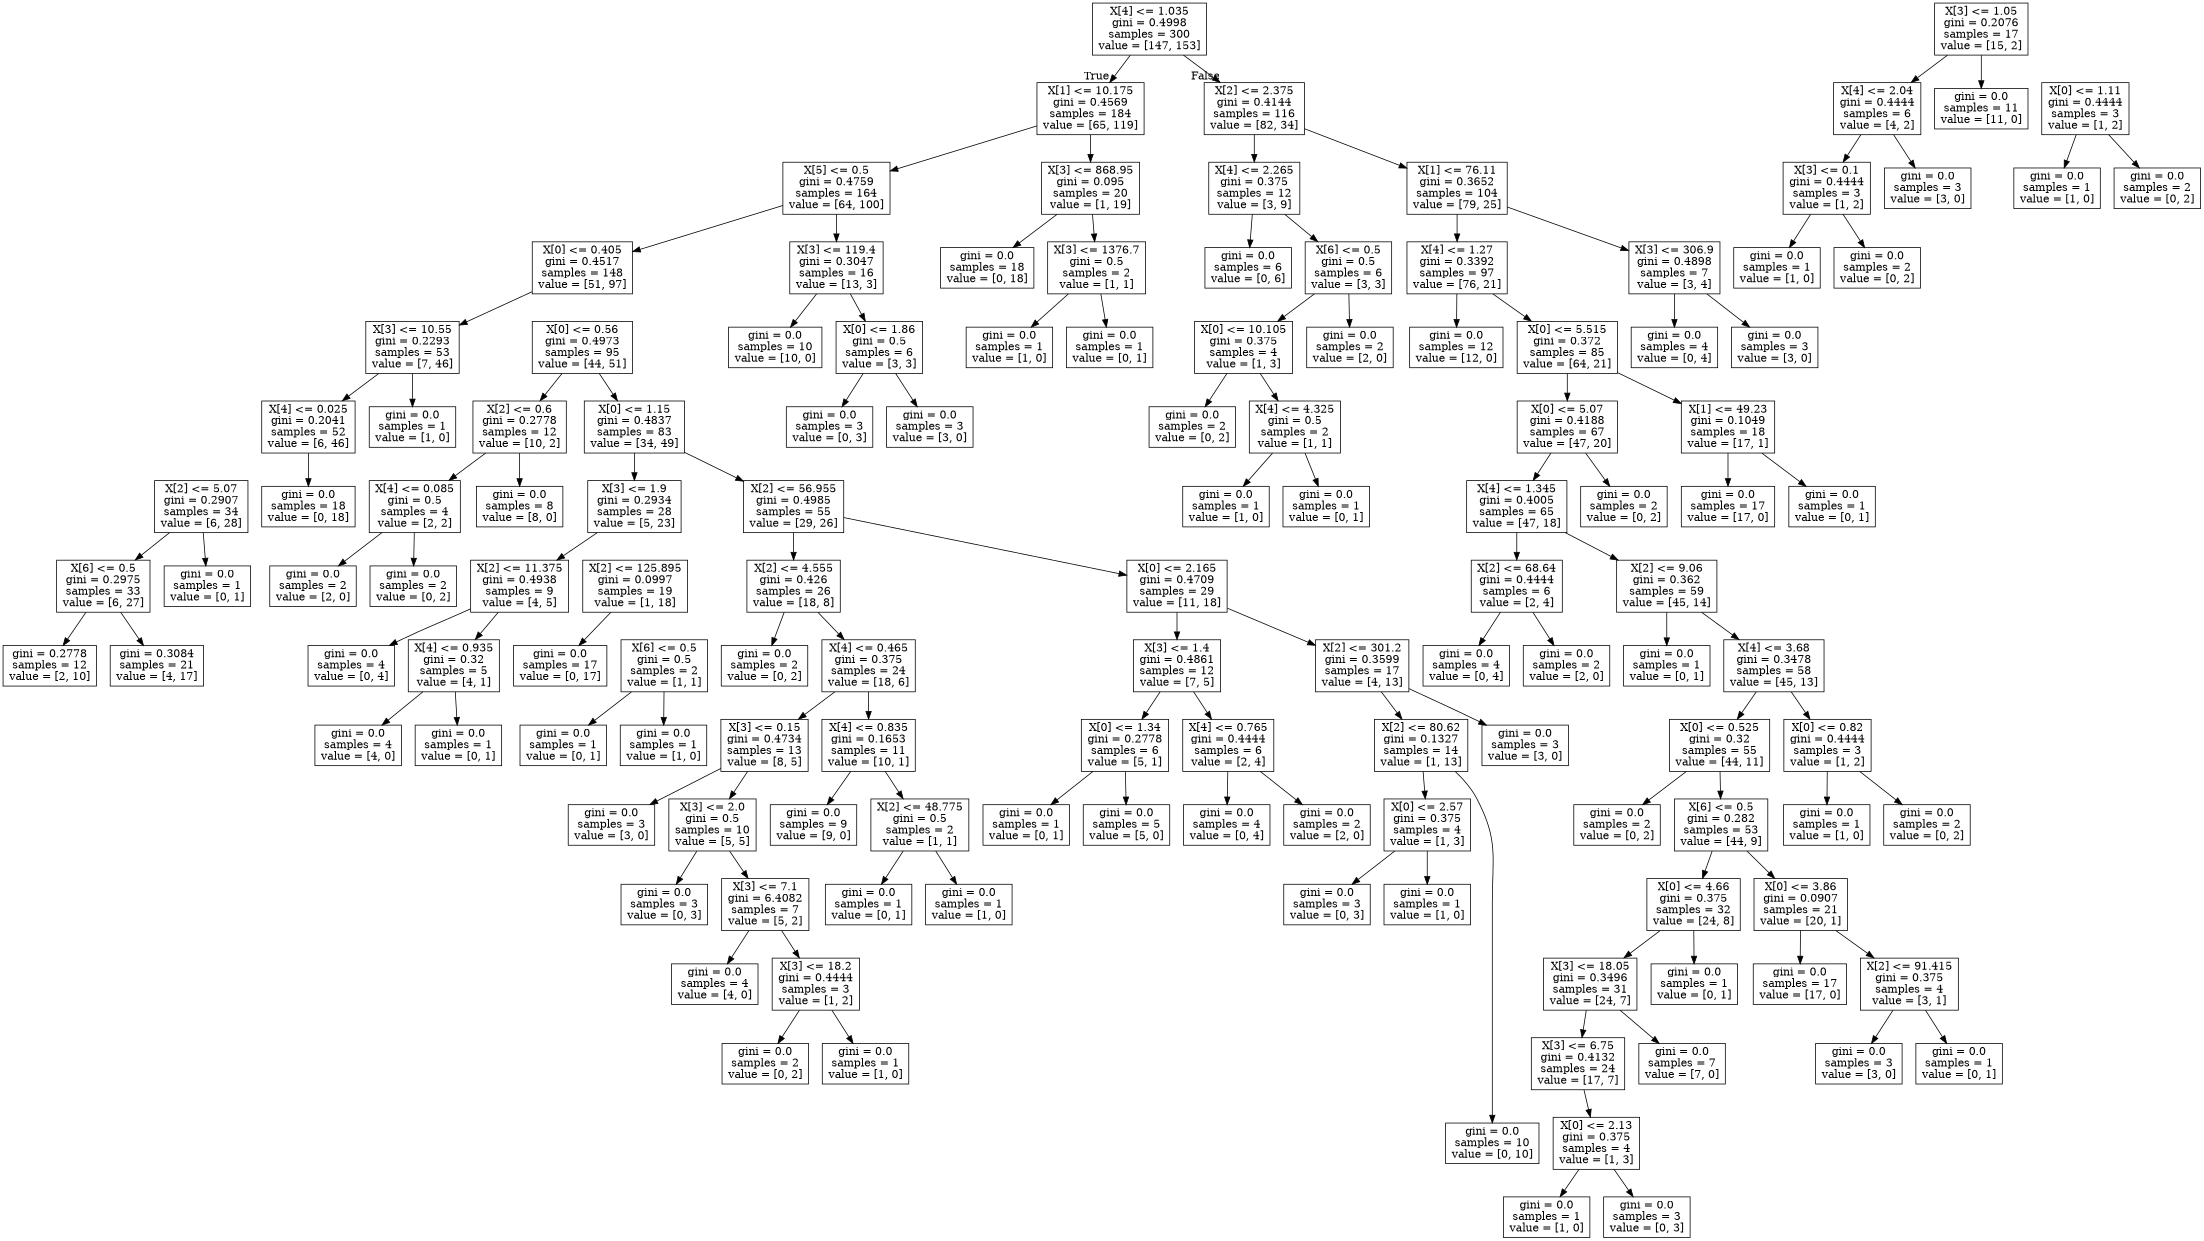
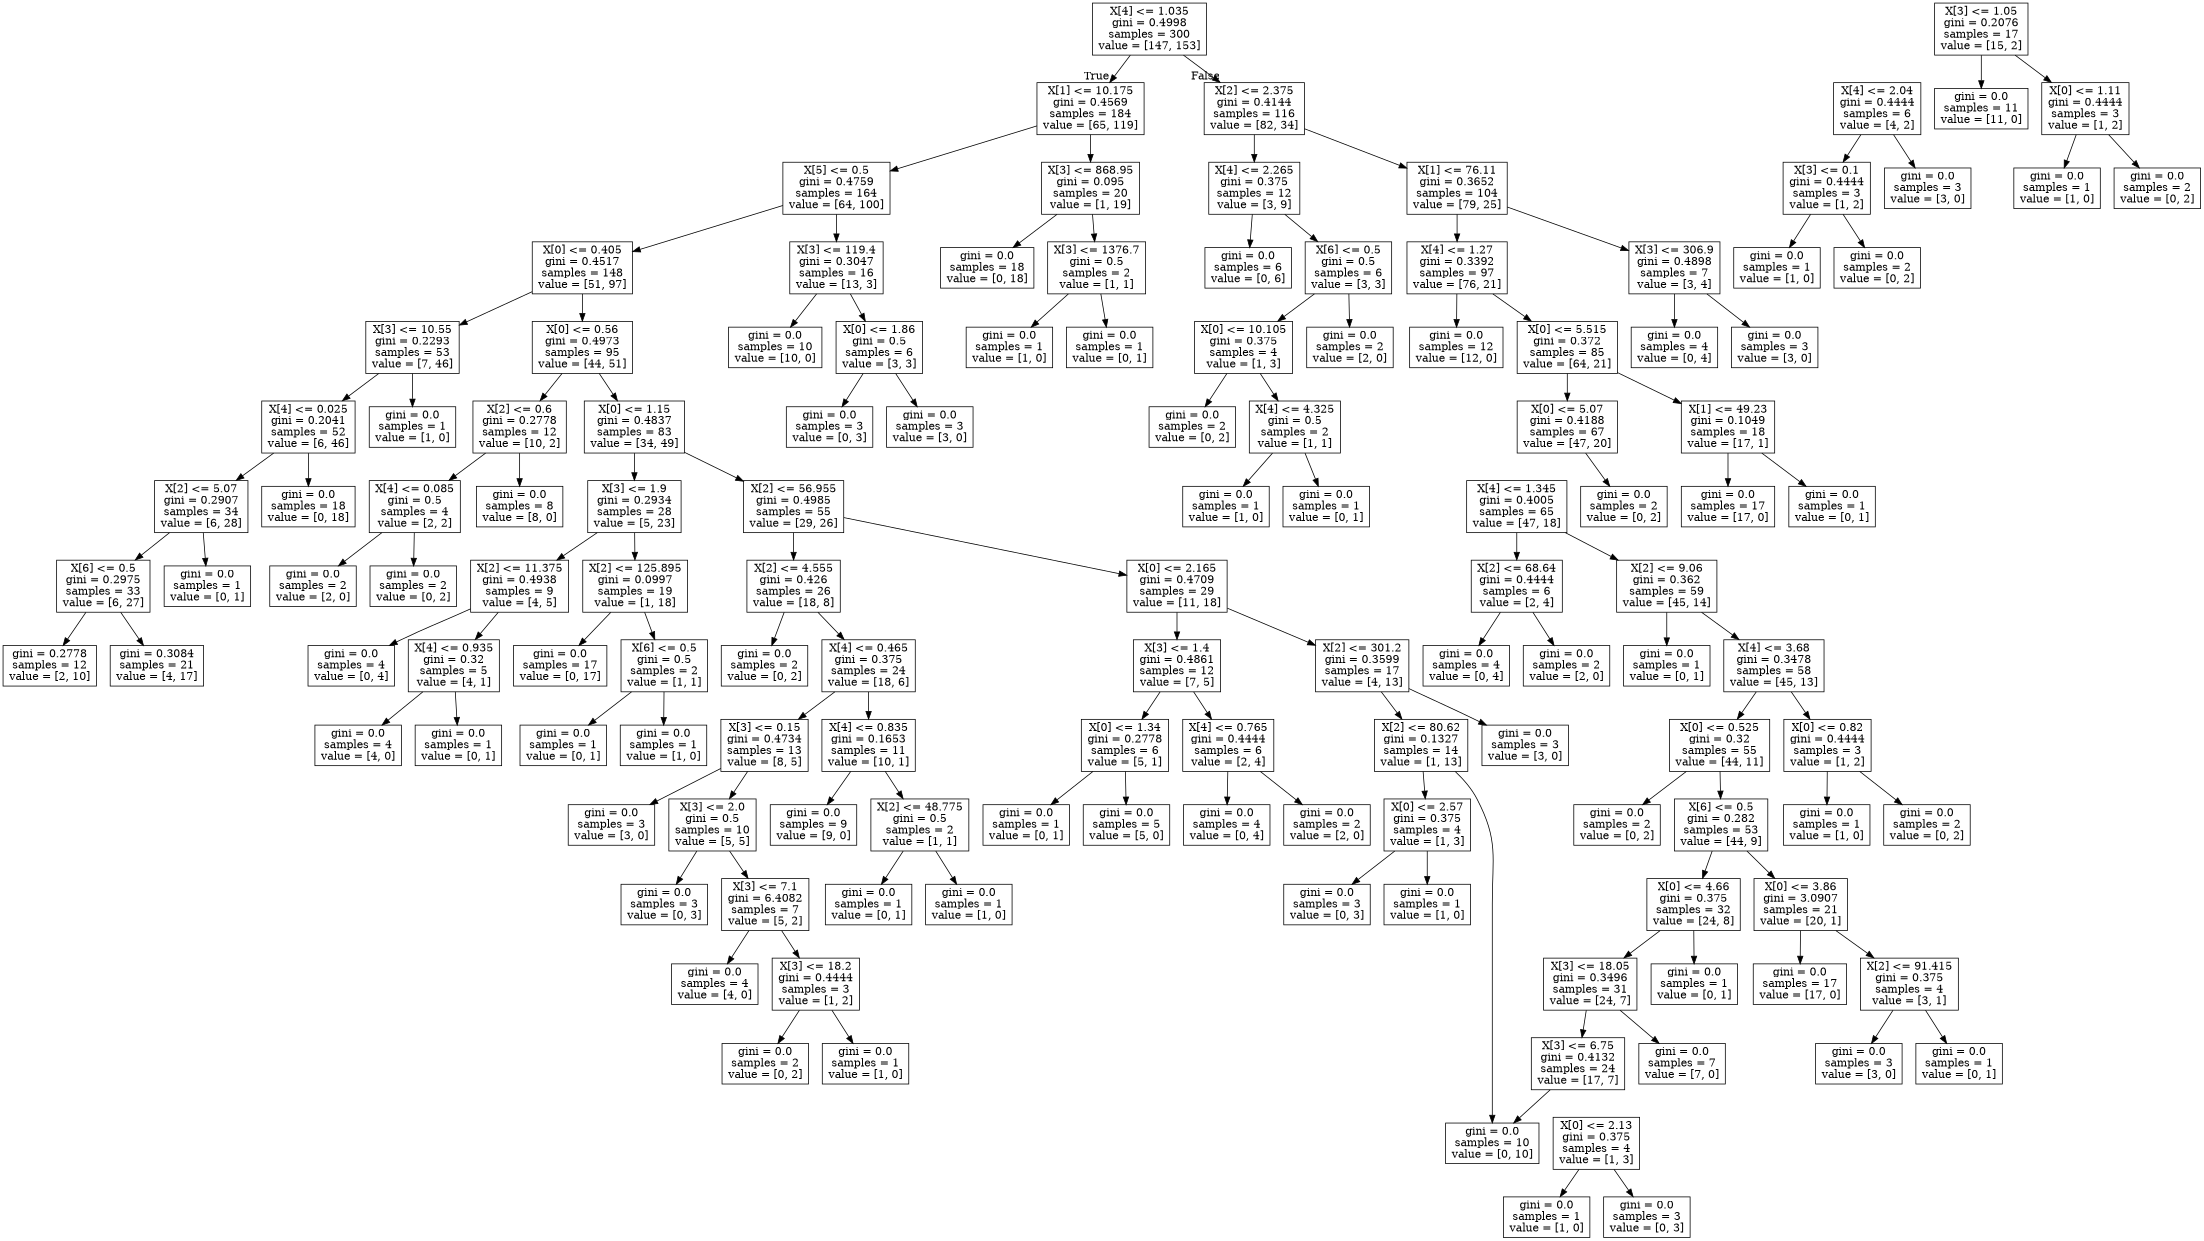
edge "X[3] <= 1.05 gini = 0.2076 samples = 17 value = [15, 2]" -> "X[4] <= 2.04 gini = 0.4444 samples = 6 value = [4, 2]": now "X[3] <= 1.05 gini = 0.2076 samples = 17 value = [15, 2]" -> "X[0] <= 1.11 gini = 0.4444 samples = 3 value = [1, 2]"
edge "X[0] <= 0.405 gini = 0.4517 samples = 148 value = [51, 97]" -> "X[0] <= 0.56 gini = 0.4973 samples = 95 value = [44, 51]": added
edge "X[4] <= 0.025 gini = 0.2041 samples = 52 value = [6, 46]" -> "X[2] <= 5.07 gini = 0.2907 samples = 34 value = [6, 28]": added
edge "X[0] <= 5.07 gini = 0.4188 samples = 67 value = [47, 20]" -> "X[4] <= 1.345 gini = 0.4005 samples = 65 value = [47, 18]": removed
edge "X[3] <= 1.9 gini = 0.2934 samples = 28 value = [5, 23]" -> "X[2] <= 125.895 gini = 0.0997 samples = 19 value = [1, 18]": added
edge "X[2] <= 125.895 gini = 0.0997 samples = 19 value = [1, 18]" -> "X[6] <= 0.5 gini = 0.5 samples = 2 value = [1, 1]": added
node "X[0] <= 3.86 gini = 0.0907 samples = 21 value = [20, 1]": label "X[0] <= 3.86 gini = 0.0907 samples = 21 value = [20, 1]" -> "X[0] <= 3.86 gini = 3.0907 samples = 21 value = [20, 1]"
edge "X[3] <= 6.75 gini = 0.4132 samples = 24 value = [17, 7]" -> "X[0] <= 2.13 gini = 0.375 samples = 4 value = [1, 3]": now "X[3] <= 6.75 gini = 0.4132 samples = 24 value = [17, 7]" -> "gini = 0.0 samples = 10 value = [0, 10]"
